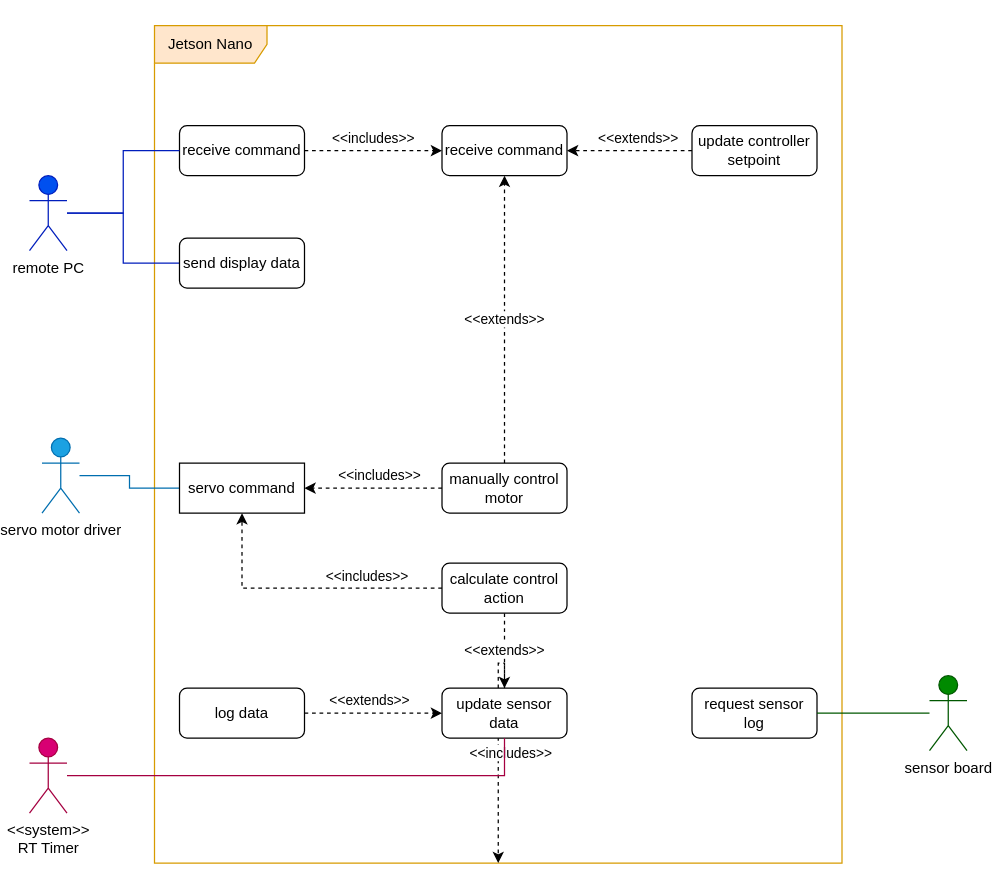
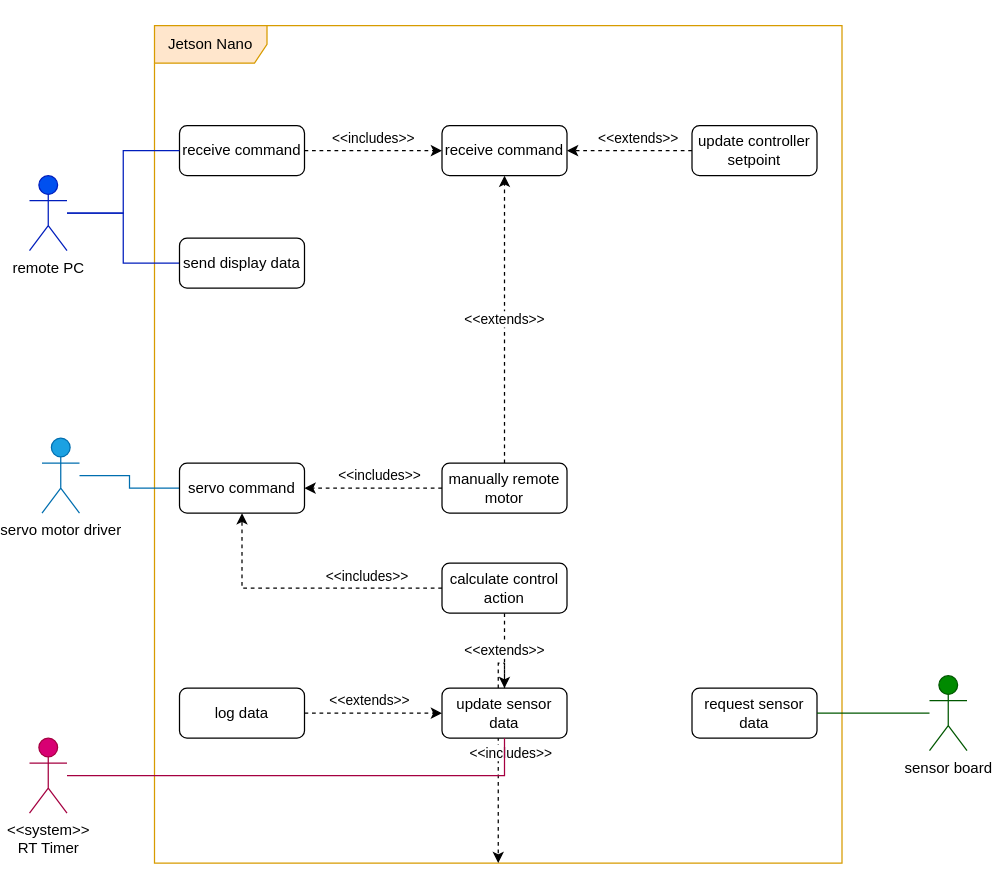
node "servo command": shape rectangle -> rounded rectangle
node "manually control motor": label "manually control motor" -> "manually remote motor"
node "request sensor log": label "request sensor log" -> "request sensor data"
